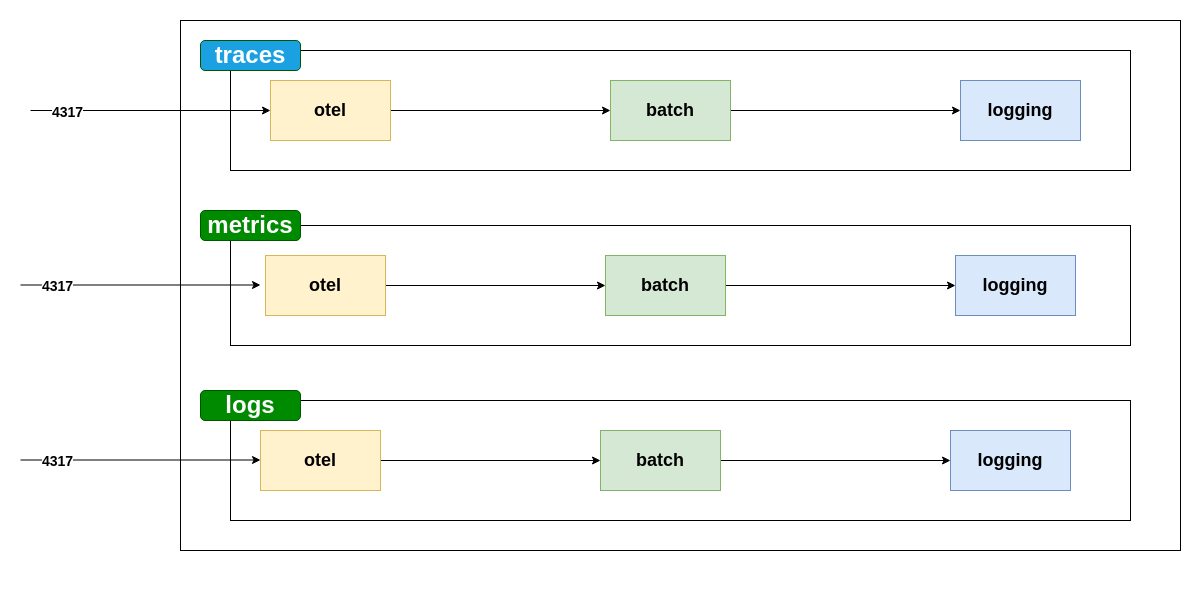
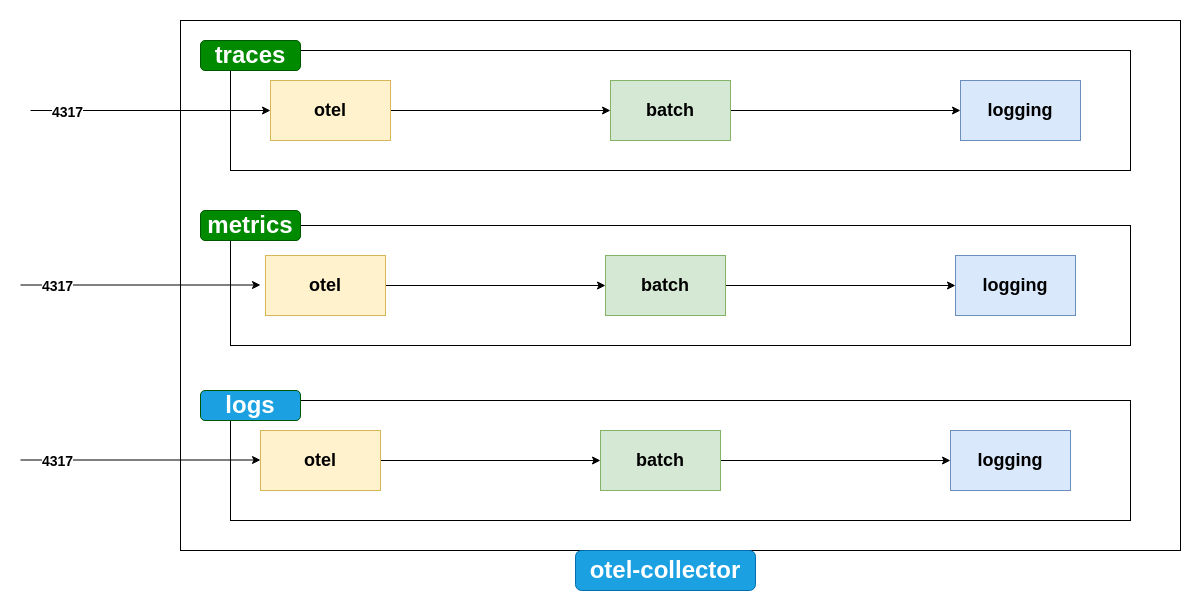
node "traces": fillcolor #1ba1e2 -> #008a00
node "logs": fillcolor #008a00 -> #1ba1e2
node "otel-collector": added
